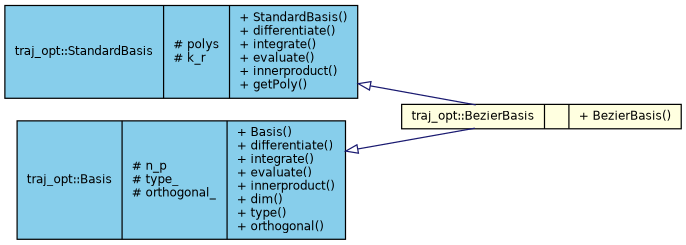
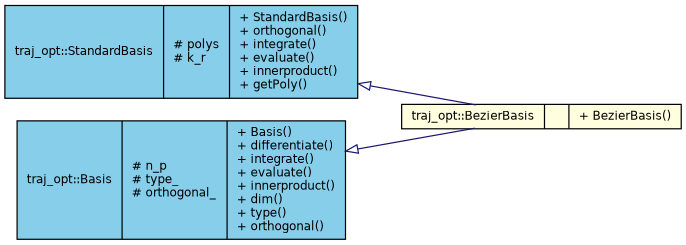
node "traj_opt::StandardBasis": text "+ differentiate()" -> "+ orthogonal()"
